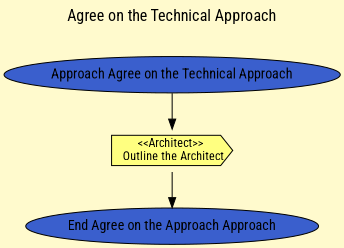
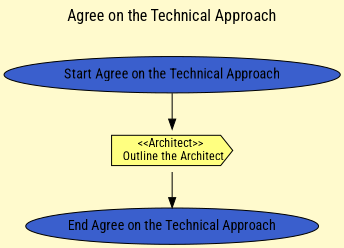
node "Approach Agree on the Technical Approach": label "Approach Agree on the Technical Approach" -> "Start Agree on the Technical Approach"
node "End Agree on the Approach Approach": label "End Agree on the Approach Approach" -> "End Agree on the Technical Approach"
